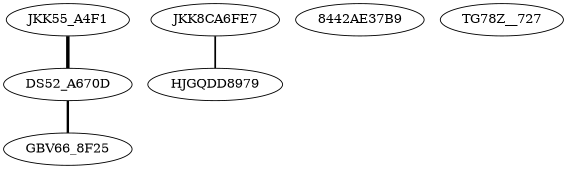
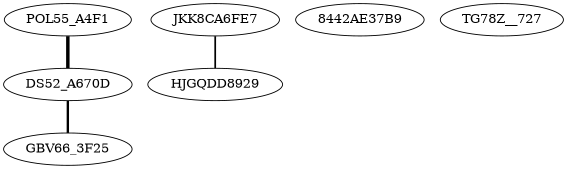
node "JKK55_A4F1": label "JKK55_A4F1" -> "POL55_A4F1"
node "HJGQDD8979": label "HJGQDD8979" -> "HJGQDD8929"
node "GBV66_8F25": label "GBV66_8F25" -> "GBV66_3F25"
